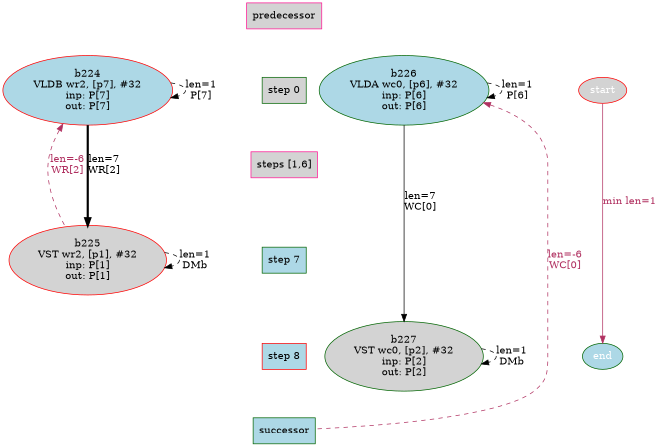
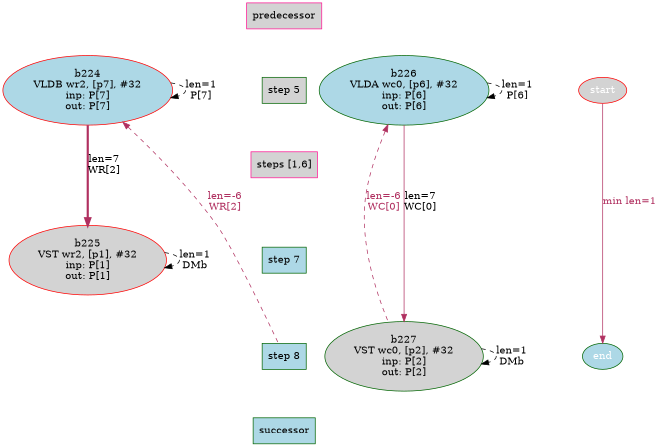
node "step 0": label "step 0" -> "step 5"
edge "b224 VLDB wr2, [p7], #32 inp: P[7] out: P[7]" -> "b225 VST wr2, [p1], #32 inp: P[1] out: P[1]": color black -> maroon
edge "b225 VST wr2, [p1], #32 inp: P[1] out: P[1]" -> "b224 VLDB wr2, [p7], #32 inp: P[7] out: P[7]": now "step 8" -> "b224 VLDB wr2, [p7], #32 inp: P[7] out: P[7]"
edge "b226 VLDA wc0, [p6], #32 inp: P[6] out: P[6]" -> "b227 VST wc0, [p2], #32 inp: P[2] out: P[2]": color black -> maroon
edge "successor" -> "b226 VLDA wc0, [p6], #32 inp: P[6] out: P[6]": now "b227 VST wc0, [p2], #32 inp: P[2] out: P[2]" -> "b226 VLDA wc0, [p6], #32 inp: P[6] out: P[6]"
node "step 8": color red -> darkgreen
